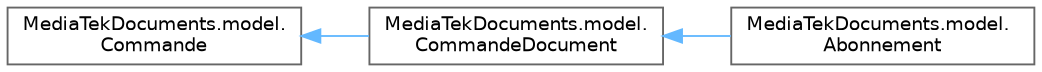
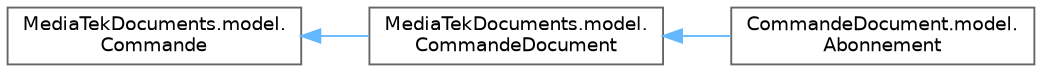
node "MediaTekDocuments.model. Abonnement": label "MediaTekDocuments.model. Abonnement" -> "CommandeDocument.model. Abonnement"
